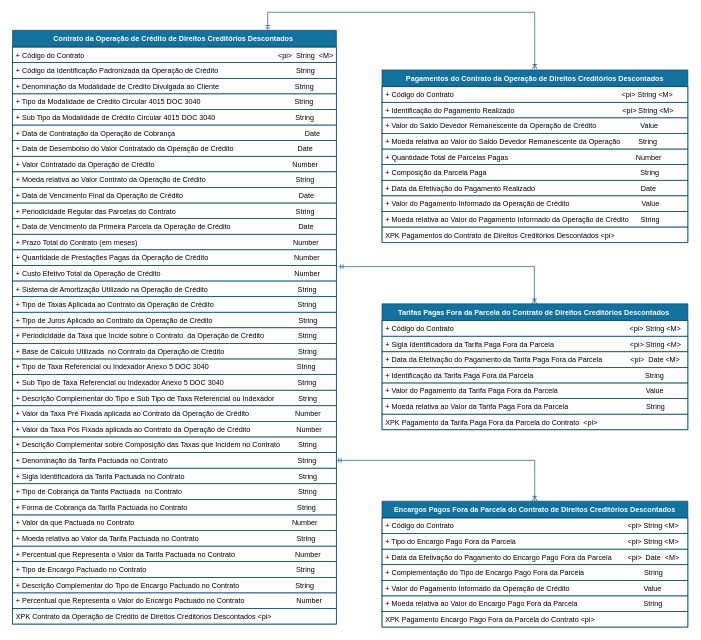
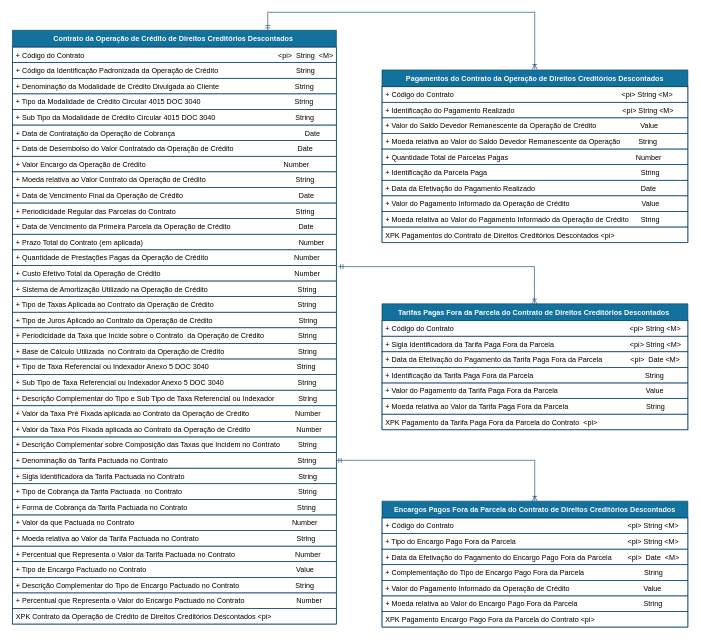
node "+ Valor Contratado da Operação de Crédito Number": label "+ Valor Contratado da Operação de Crédito Number" -> "+ Valor Encargo da Operação de Crédito Number"
node "+ Composição da Parcela Paga String": label "+ Composição da Parcela Paga String" -> "+ Identificação da Parcela Paga String"
node "+ Prazo Total do Contrato (em meses) Number": label "+ Prazo Total do Contrato (em meses) Number" -> "+ Prazo Total do Contrato (em aplicada) Number"
node "+ Tipo de Encargo Pactuado no Contrato String": label "+ Tipo de Encargo Pactuado no Contrato String" -> "+ Tipo de Encargo Pactuado no Contrato Value"
